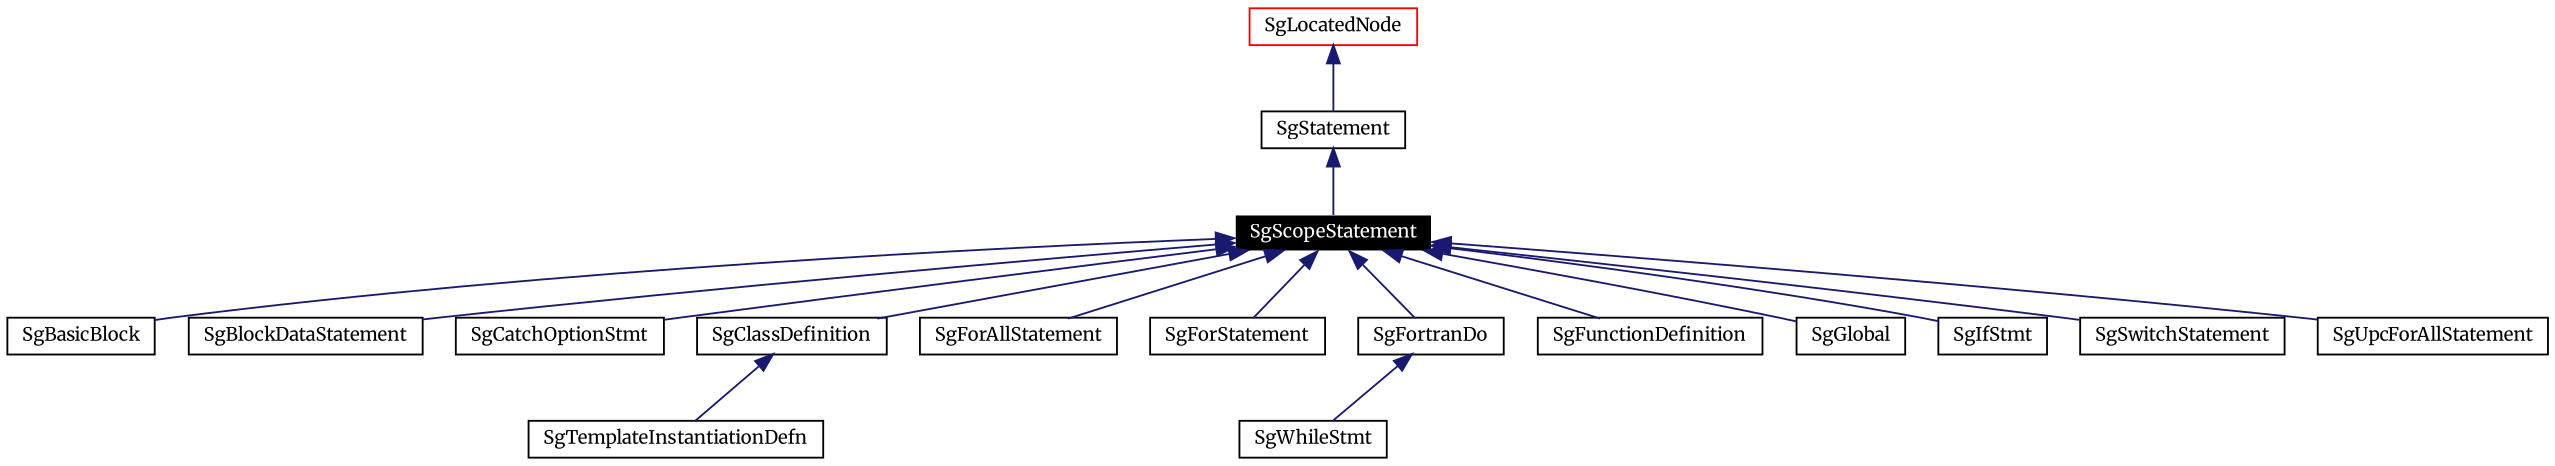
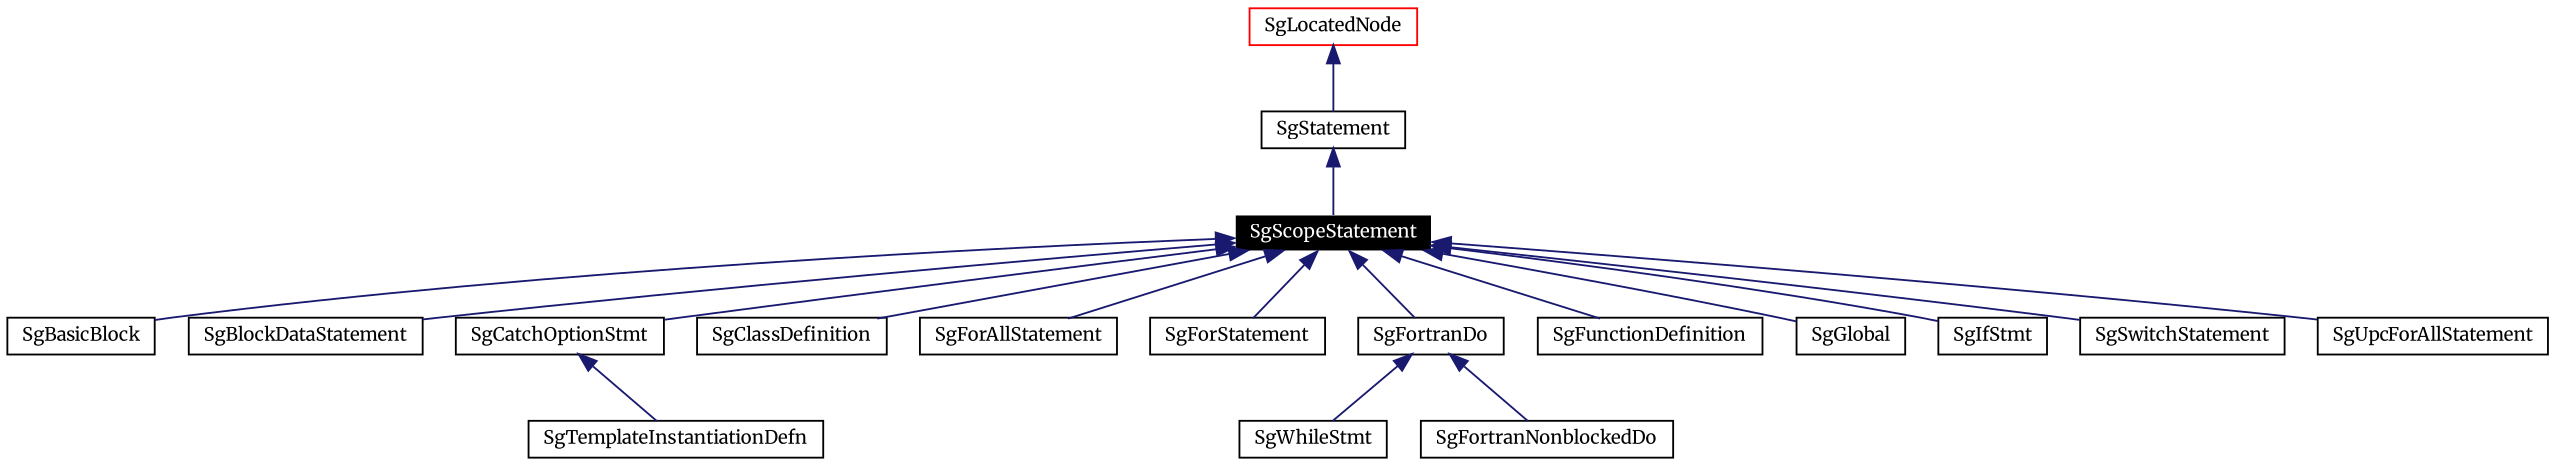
edge "SgTemplateInstantiationDefn" -> "SgClassDefinition": now "SgTemplateInstantiationDefn" -> "SgCatchOptionStmt"
node "SgFortranNonblockedDo": added
